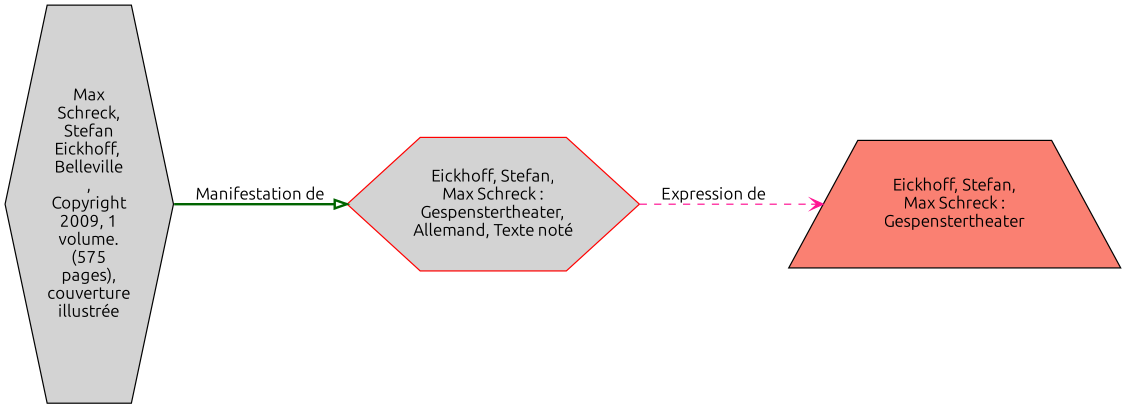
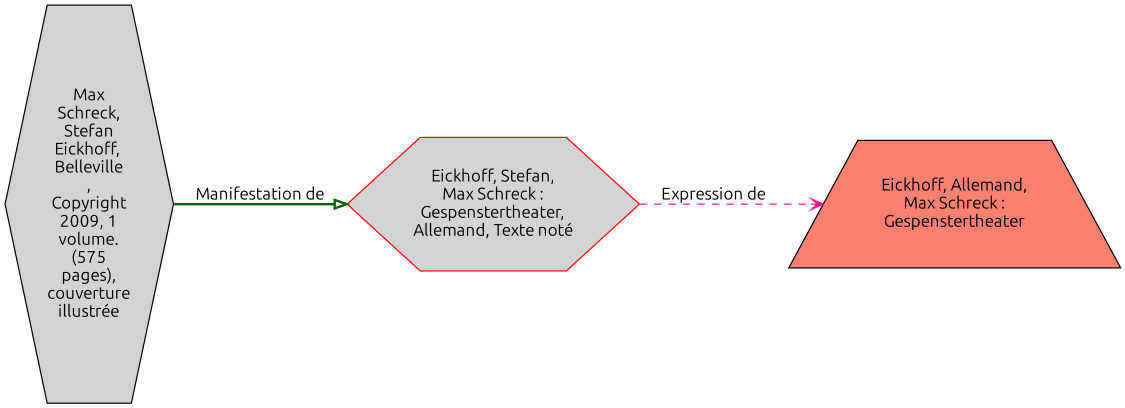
node "Eickhoff, Stefan, Max Schreck : Gespenstertheater": label "Eickhoff, Stefan, Max Schreck : Gespenstertheater" -> "Eickhoff, Allemand, Max Schreck : Gespenstertheater"
